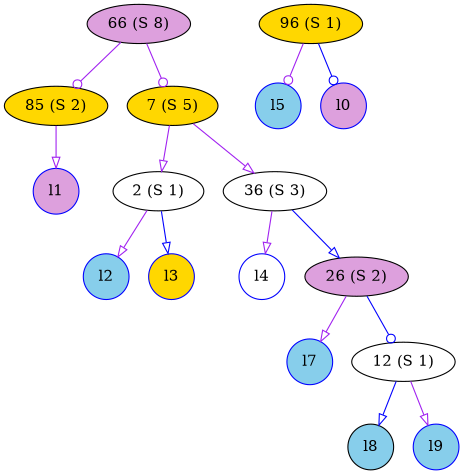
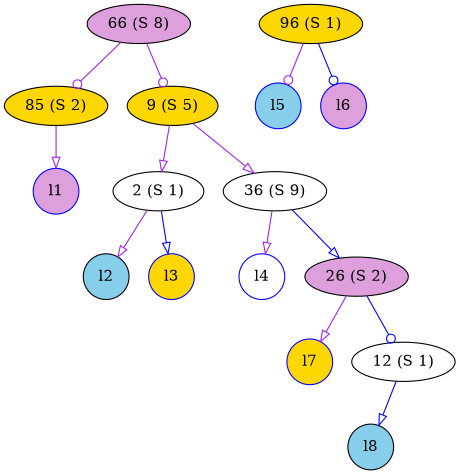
node "7 (S 5)": label "7 (S 5)" -> "9 (S 5)"
node "l0": label "l0" -> "l6"
node "36 (S 3)": label "36 (S 3)" -> "36 (S 9)"
node "l2": color blue -> black
node "l7": fillcolor skyblue -> gold
node "l9": removed
